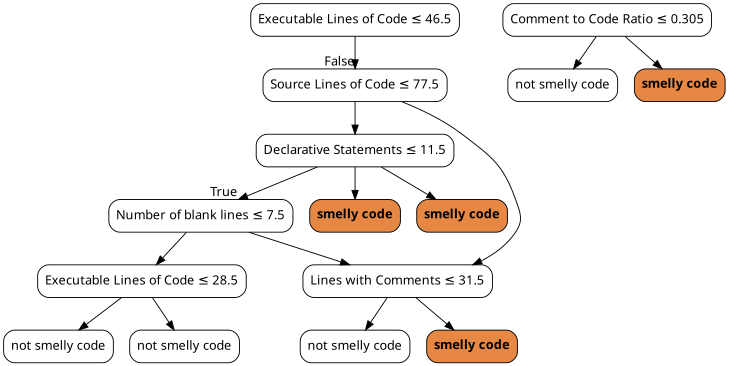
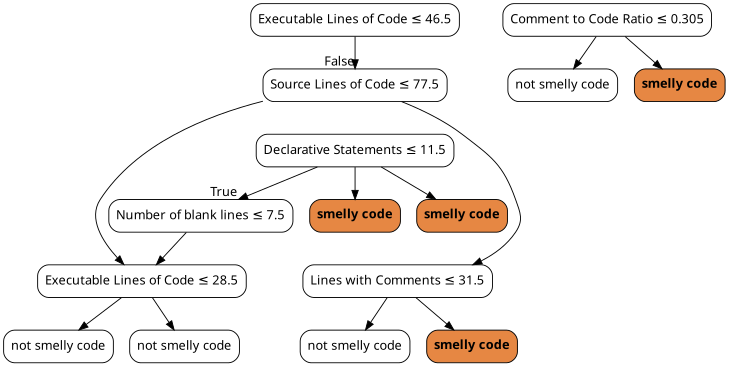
edge "Source Lines of Code ≤ 77.5" -> "Declarative Statements ≤ 11.5": now "Source Lines of Code ≤ 77.5" -> "Executable Lines of Code ≤ 28.5"
edge "Number of blank lines ≤ 7.5" -> "Lines with Comments ≤ 31.5": removed
